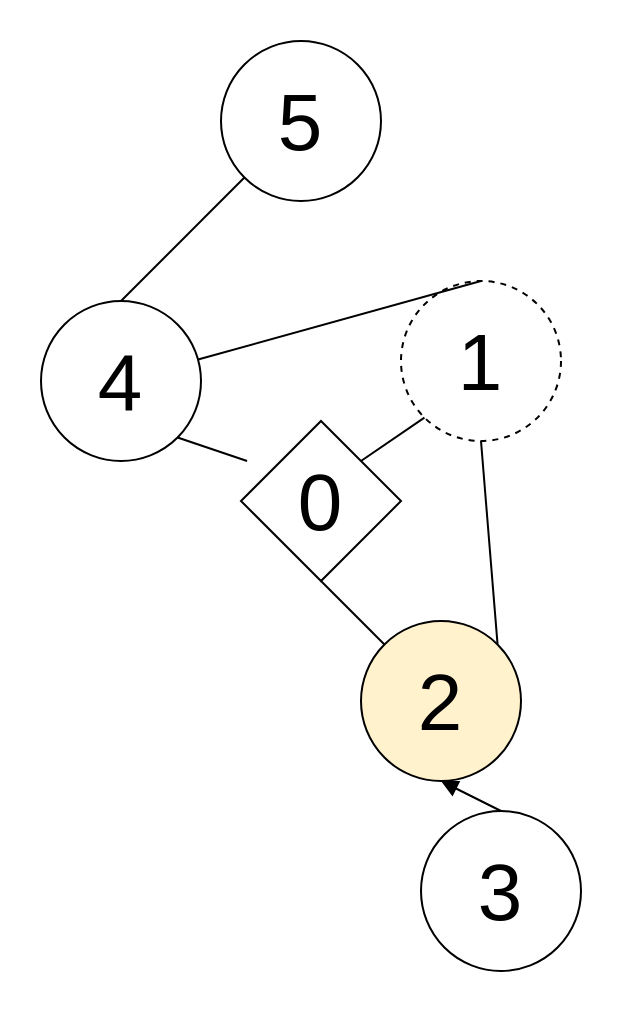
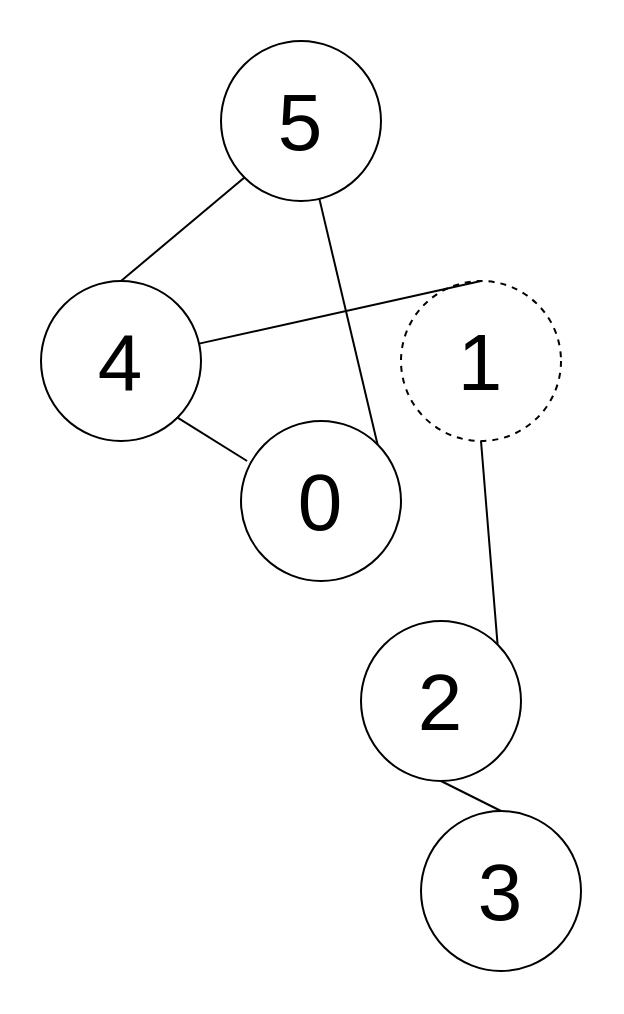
node "4": moved (121, 381) -> (121, 361)
edge "1" -- "0": now "5" -- "0"
node "0": shape diamond -> ellipse
edge "0" -- "2": removed
node "2": fillcolor #fff2cc -> #ffffff
edge "3" -> "2": arrowhead block -> none
